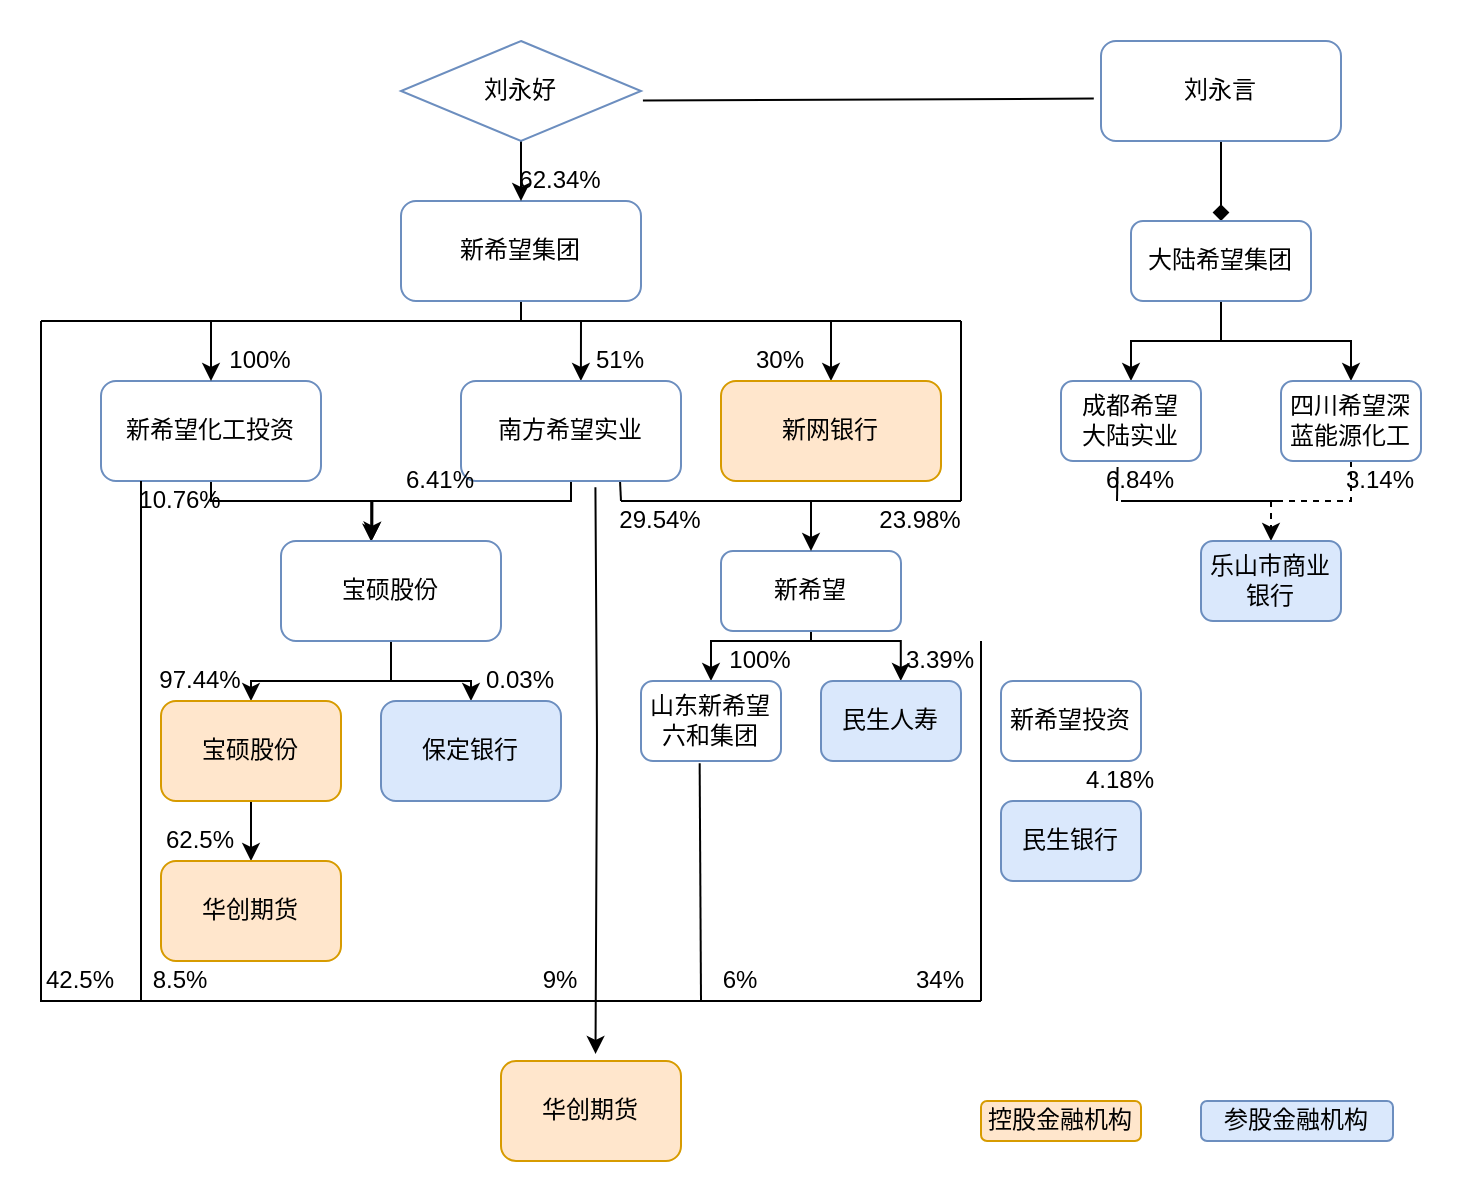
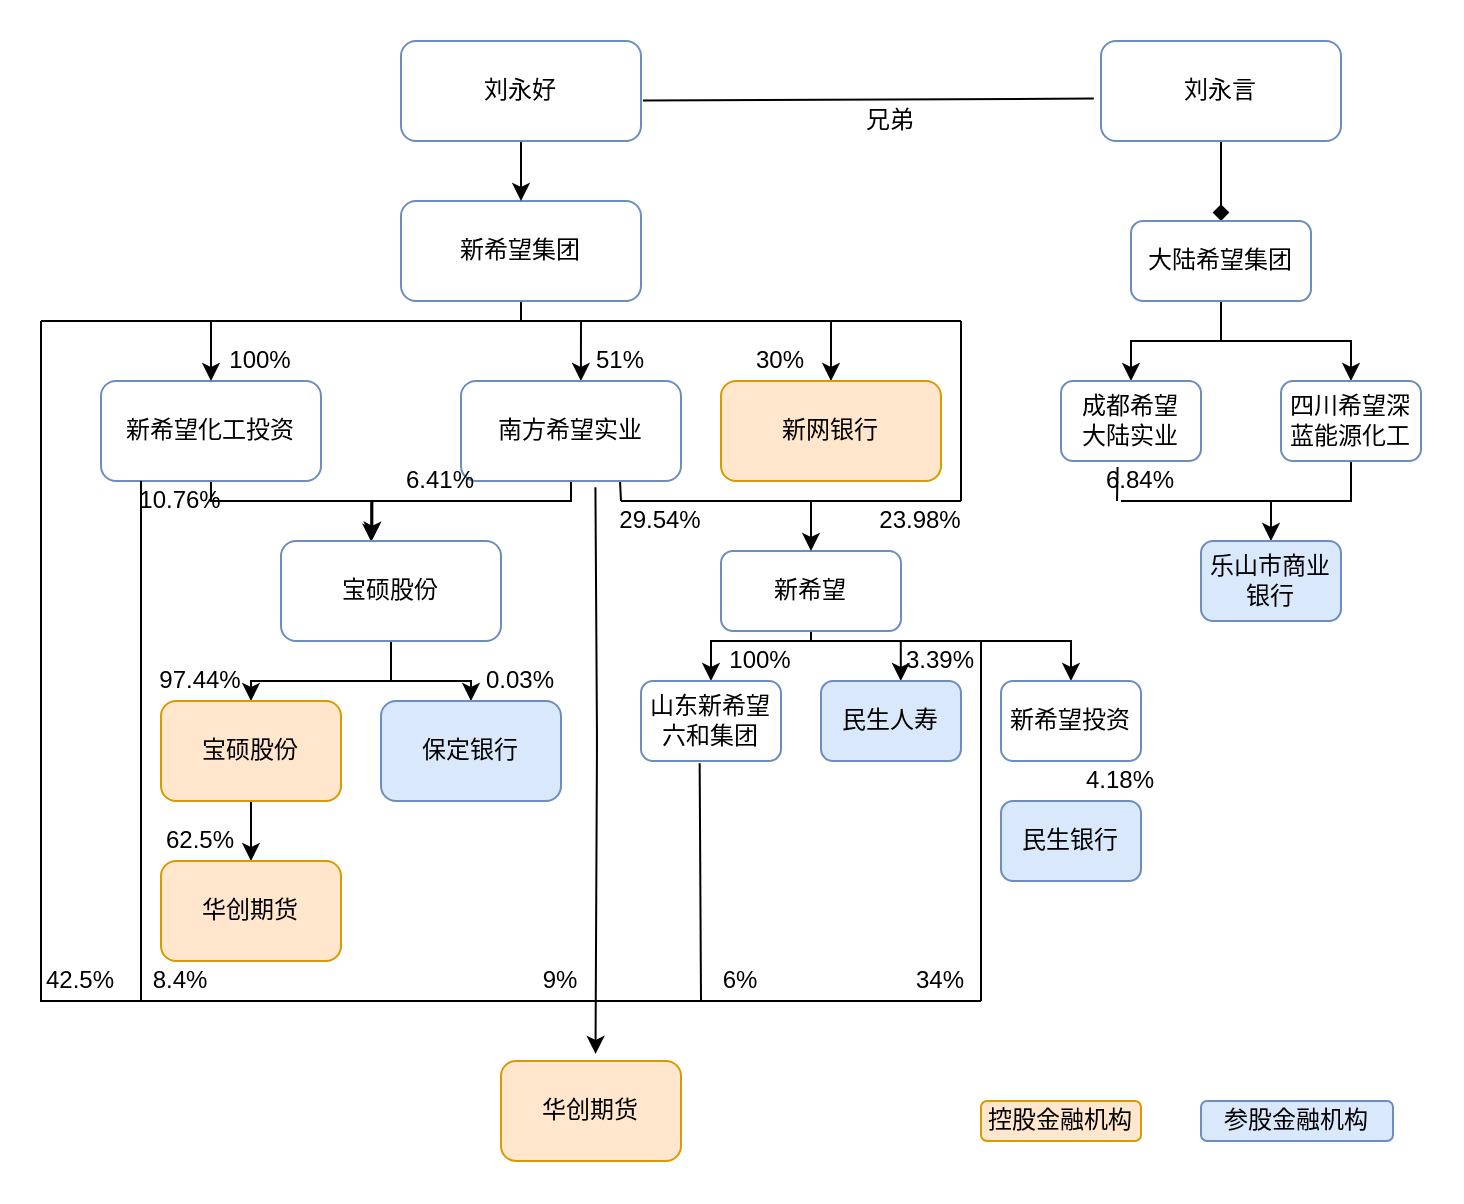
node "刘永好": shape diamond -> rounded rectangle
node "兄弟": added
node "62.34%": removed
node "3.14%": removed
edge "四川希望深蓝能源化工" -> "乐山市商业银行": style dashed -> solid
edge "新希望" -> "新希望投资": added
node "8.5%": label "8.5%" -> "8.4%"
